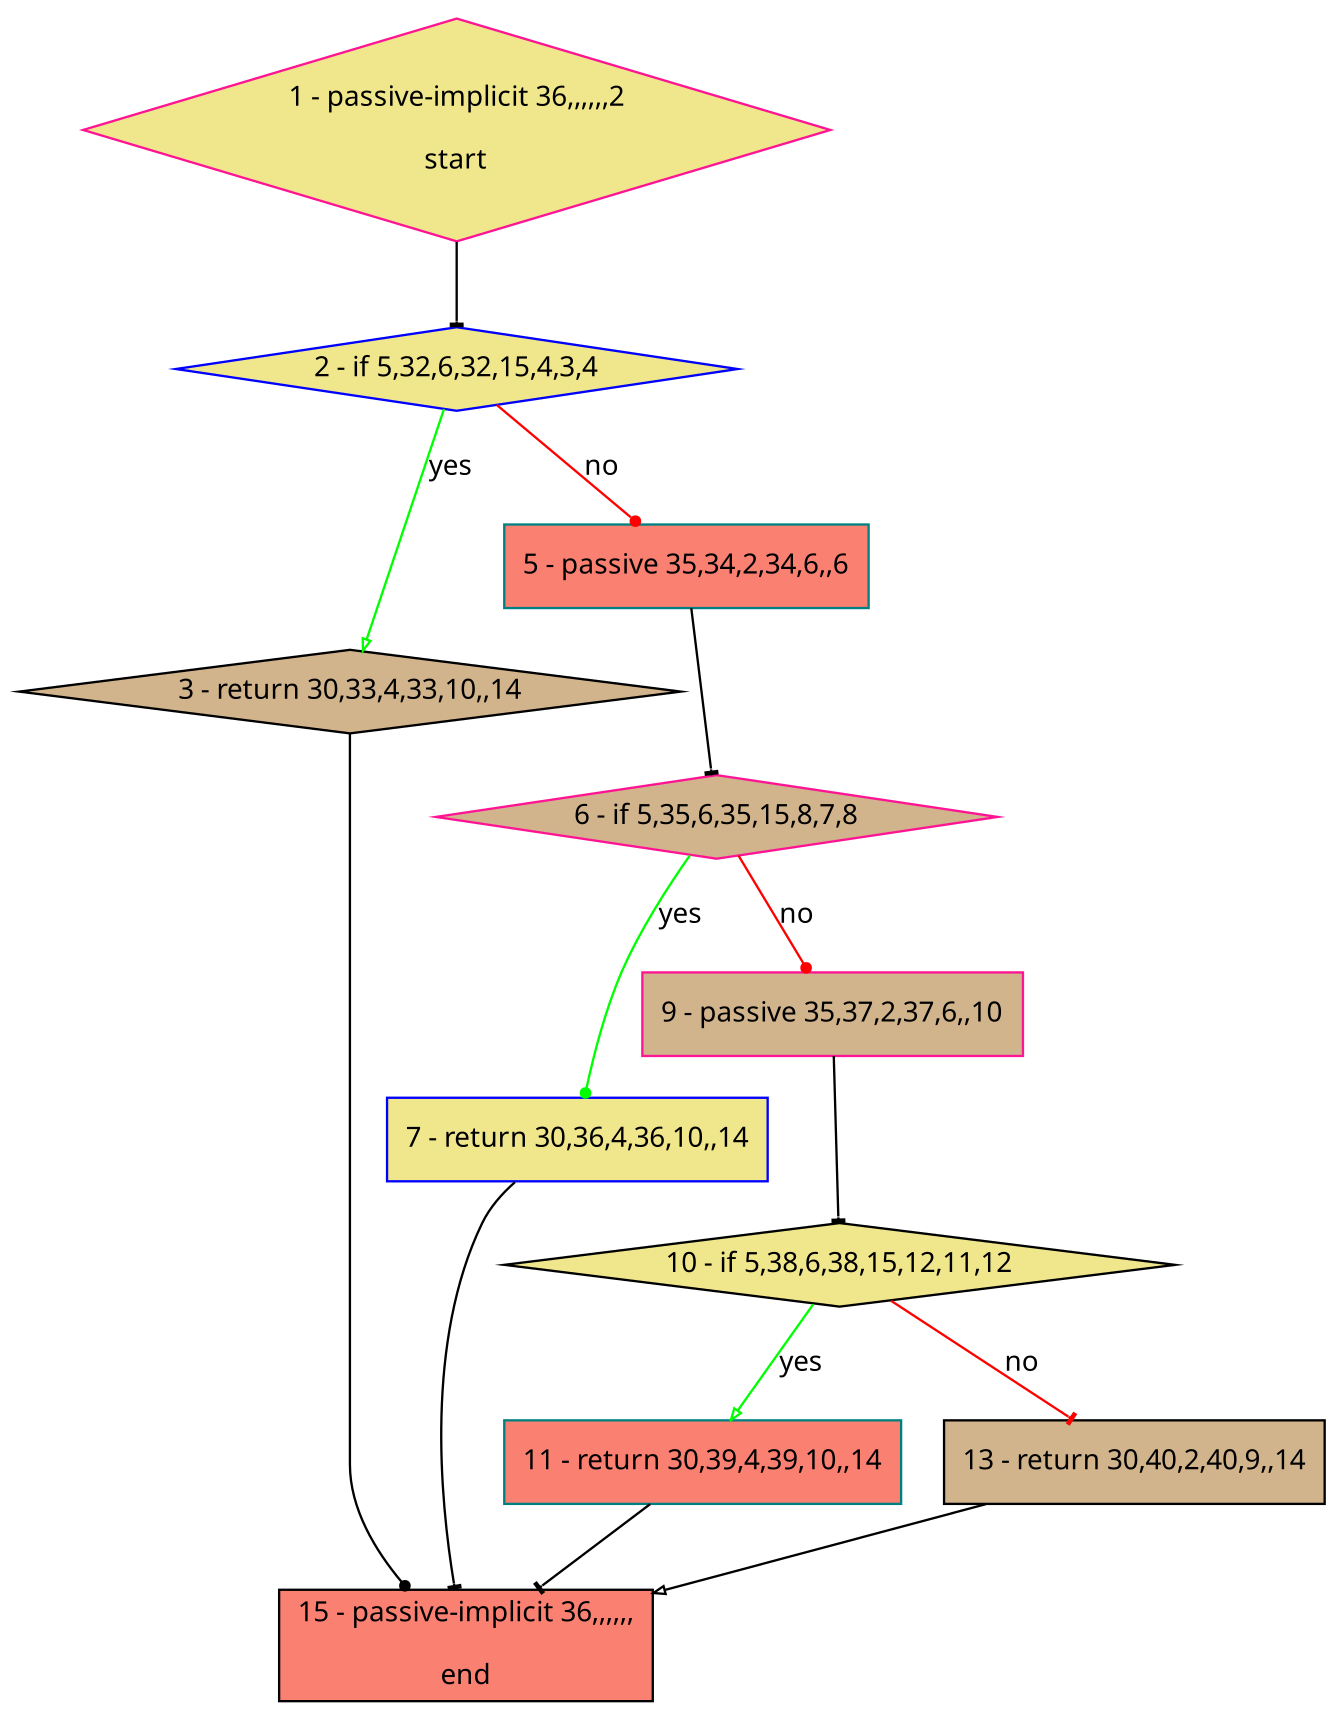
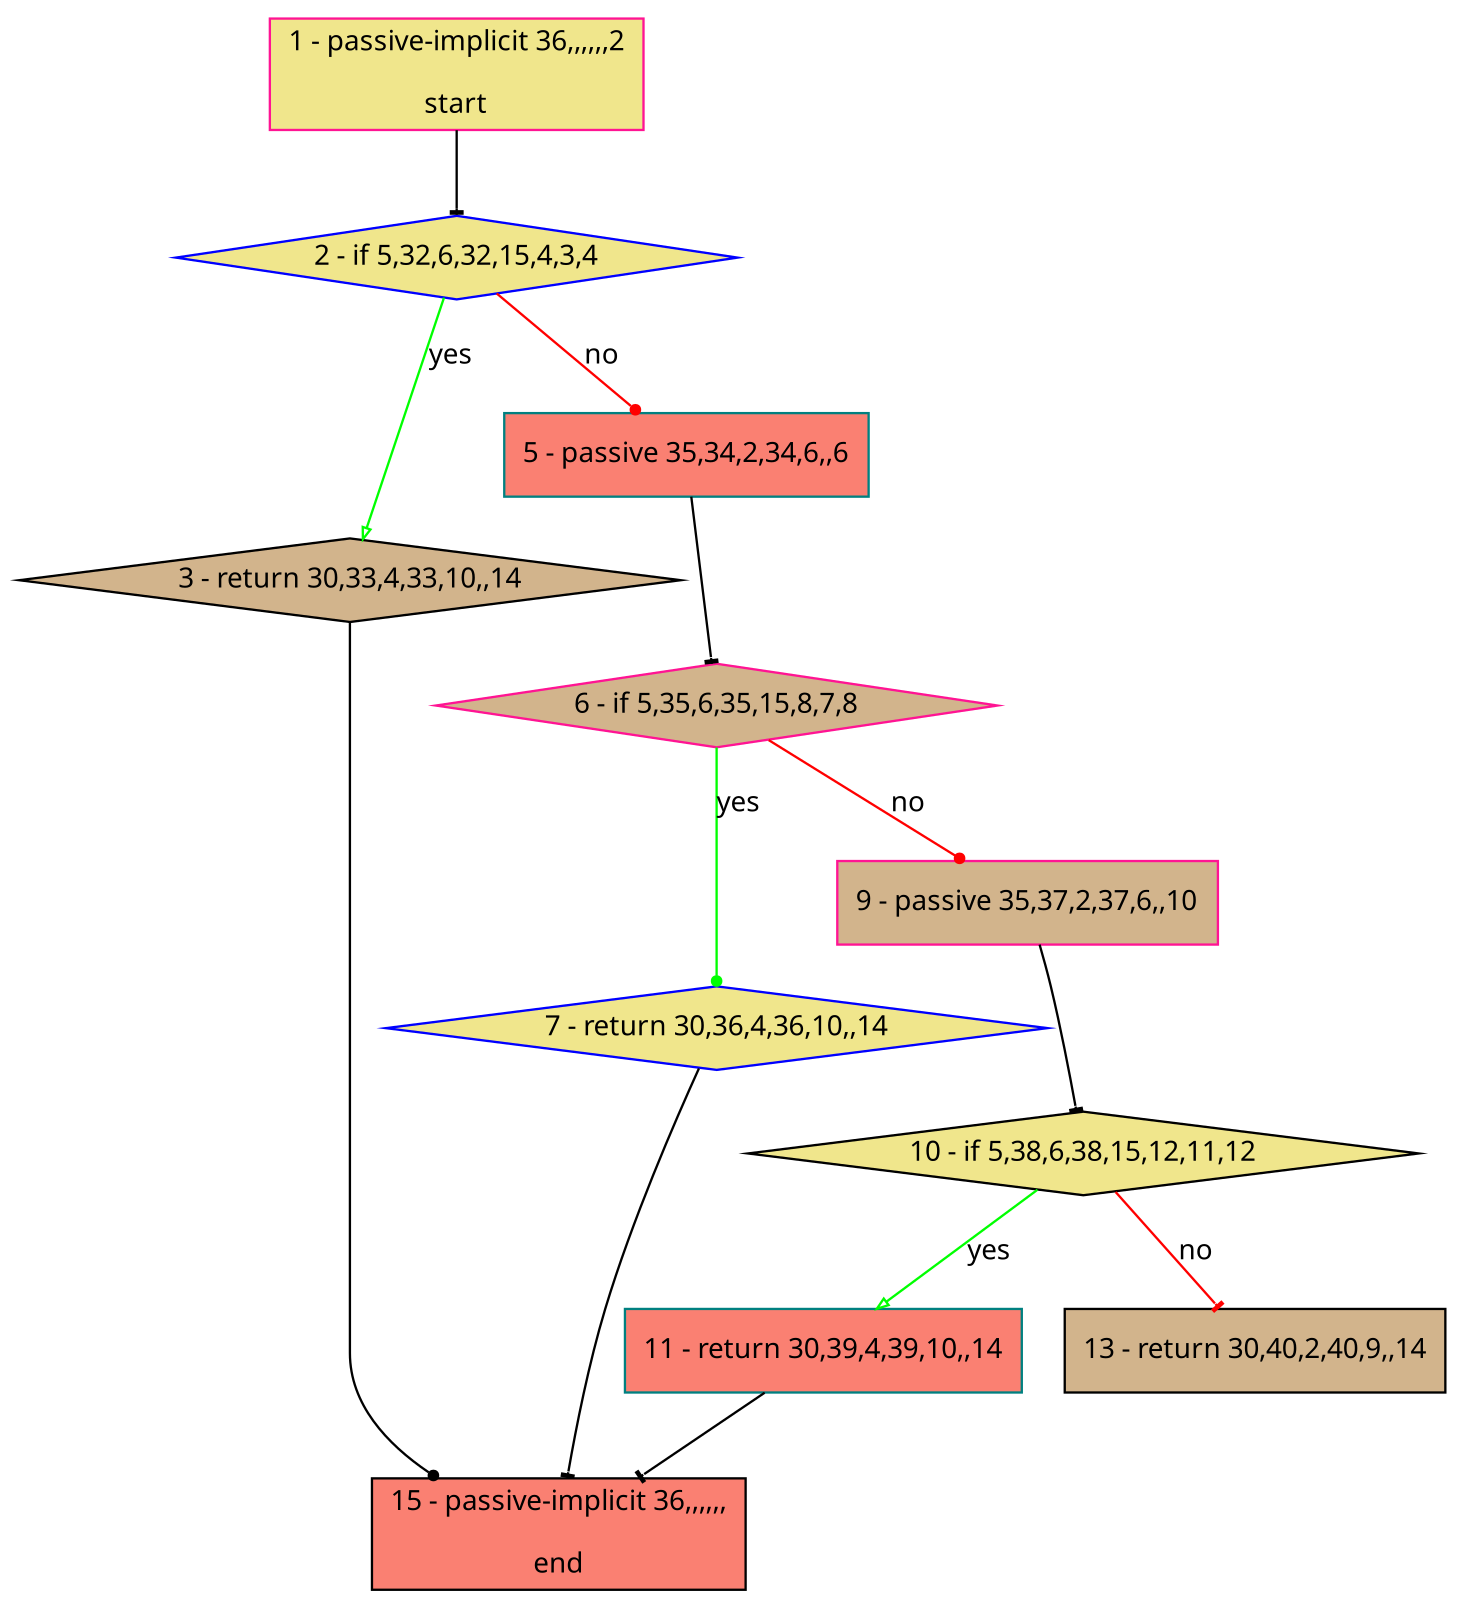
node "1 - passive-implicit 36,,,,,,2 start": shape diamond -> box
node "7 - return 30,36,4,36,10,,14": shape box -> diamond
edge "13 - return 30,40,2,40,9,,14" -> "15 - passive-implicit 36,,,,,, end": removed
